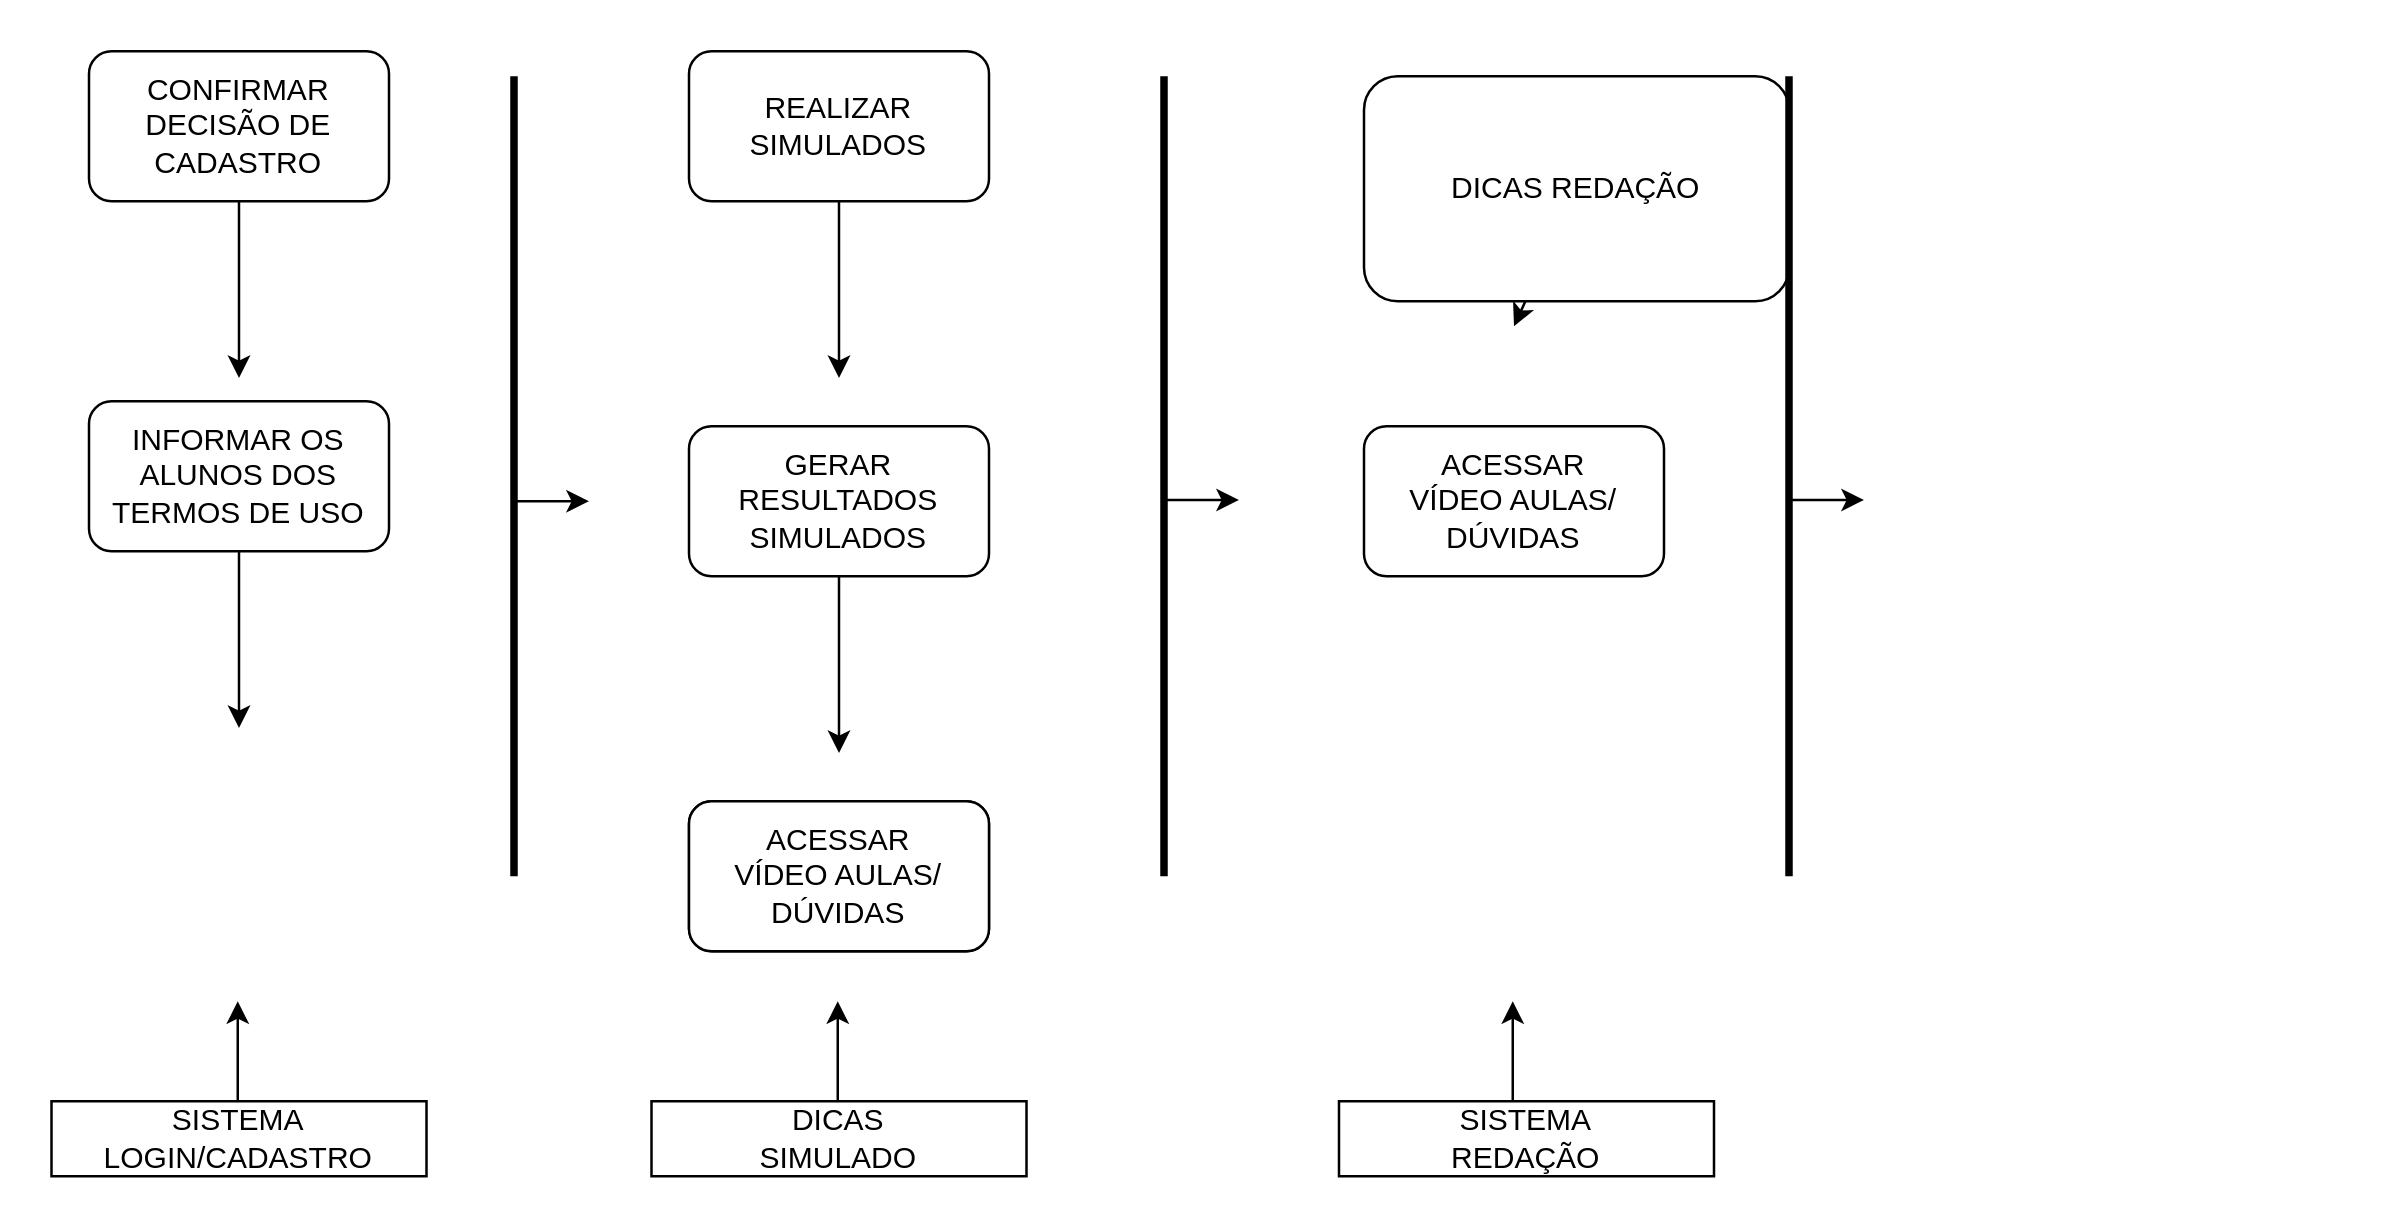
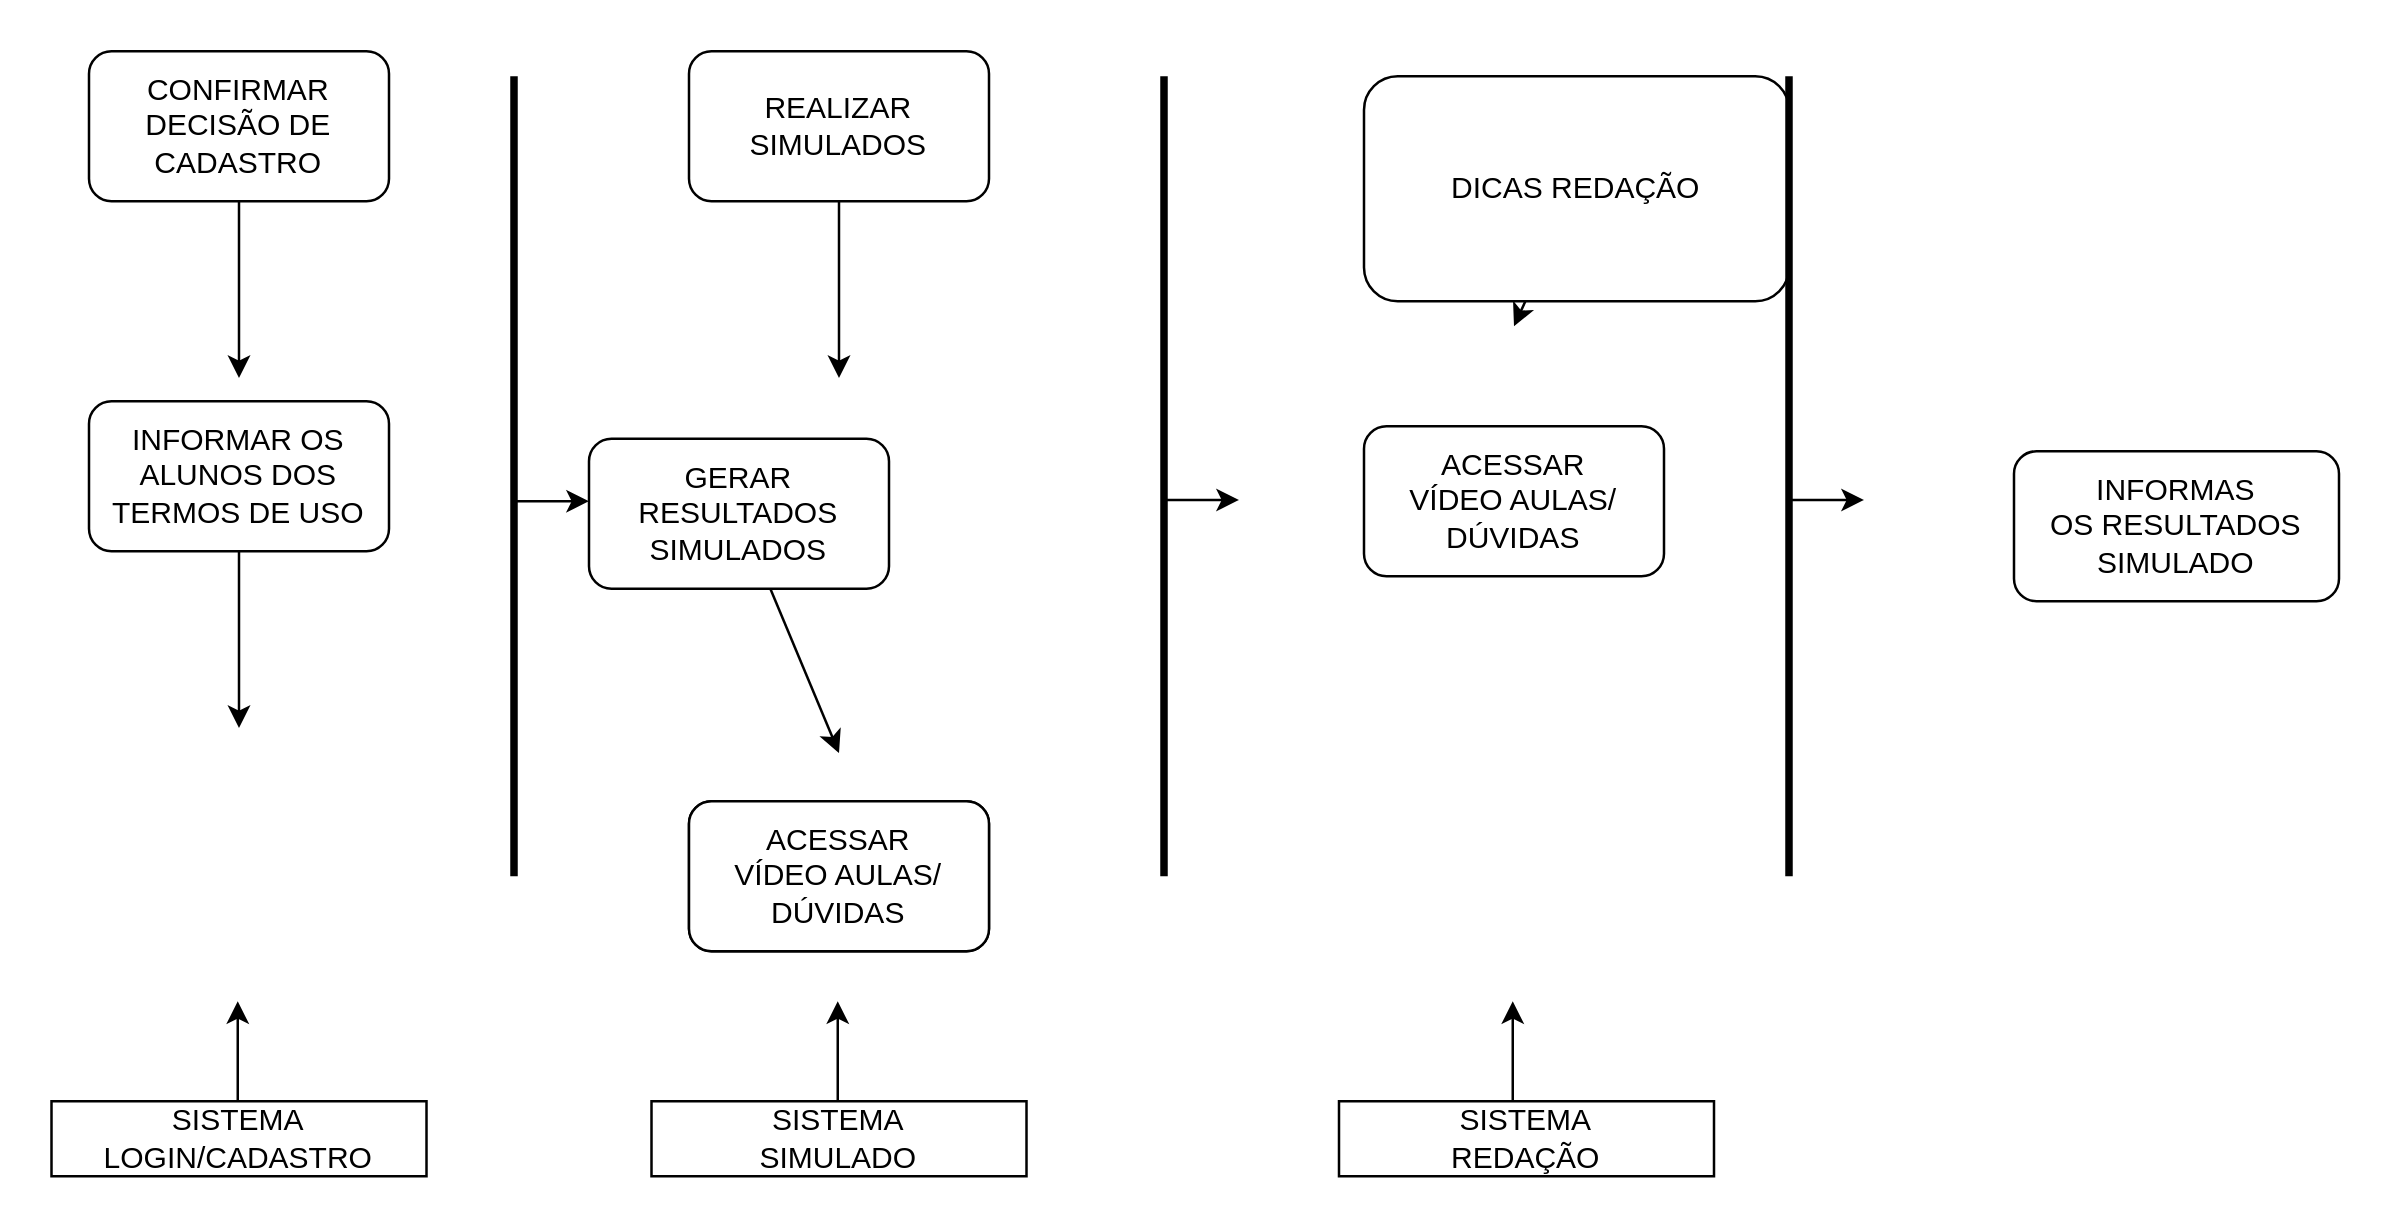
node "GERAR RESULTADOS SIMULADOS": moved (839, 501) -> (739, 514)
node "INFORMAS OS RESULTADOS SIMULADO": added
node "DICAS SIMULADO": label "DICAS SIMULADO" -> "SISTEMA SIMULADO"
